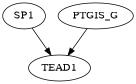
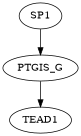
edge "SP1" -> "TEAD1": now "SP1" -> "PTGIS_G"
